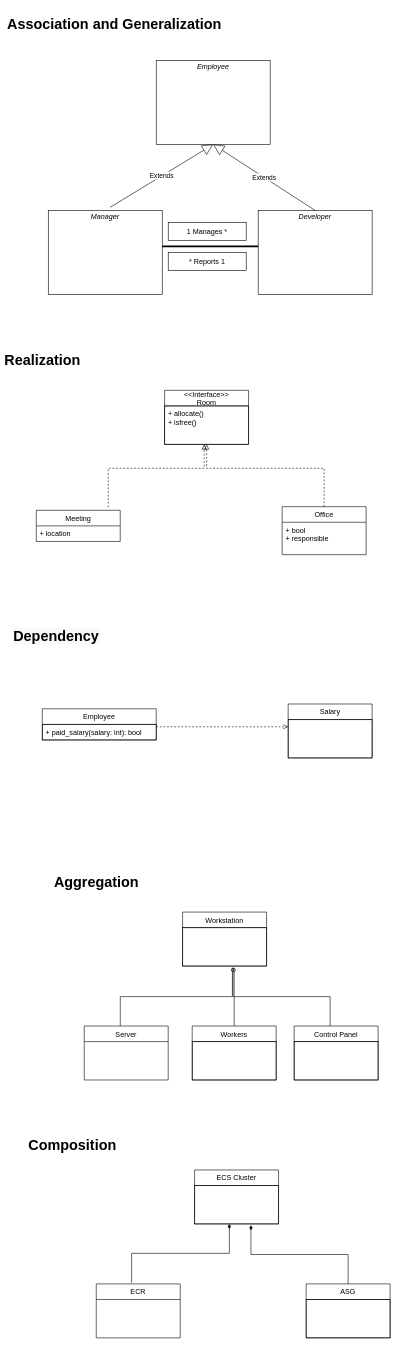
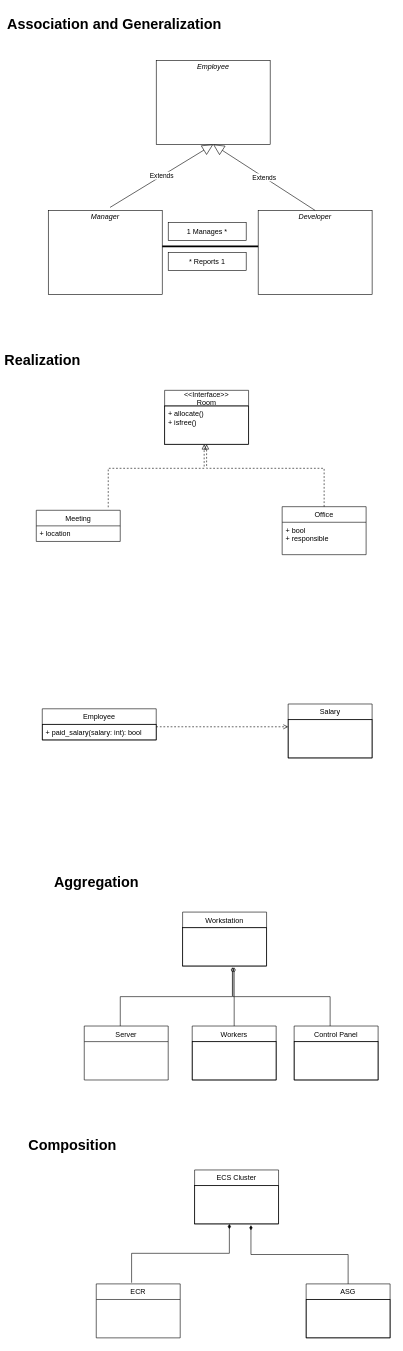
node "Dependency": removed
